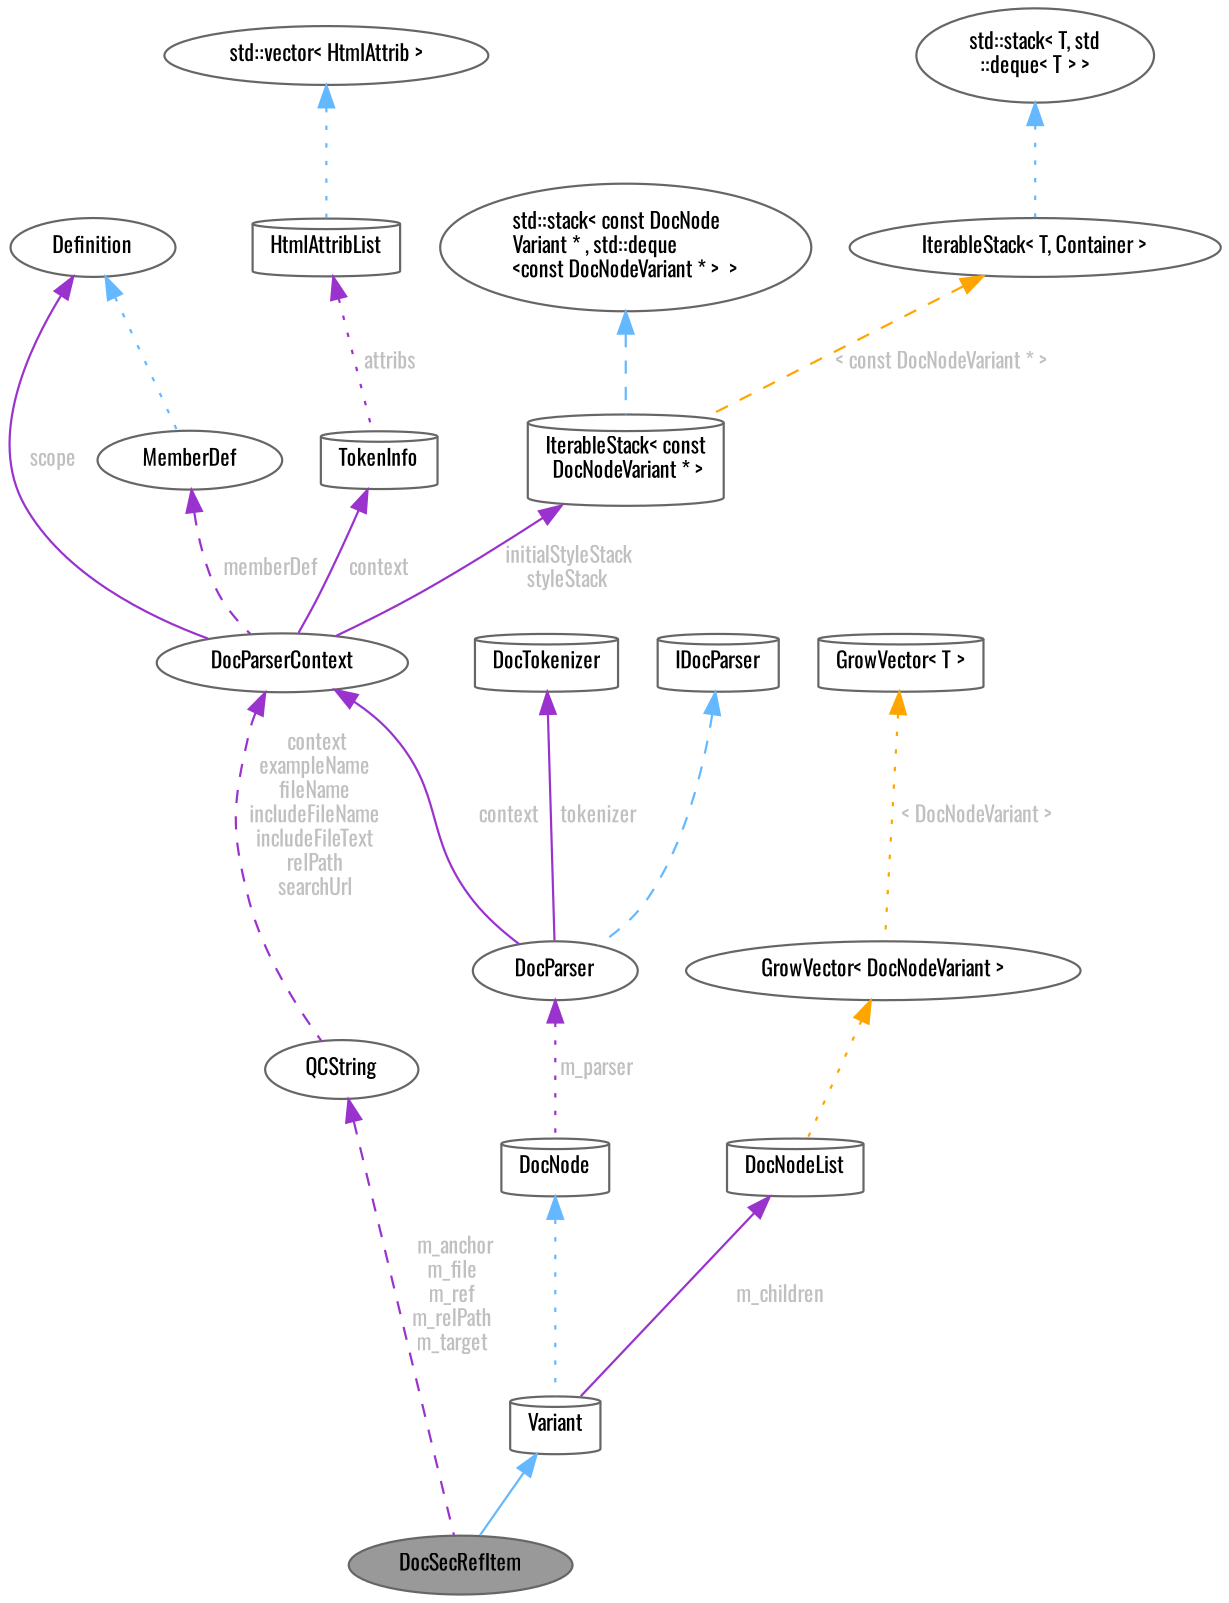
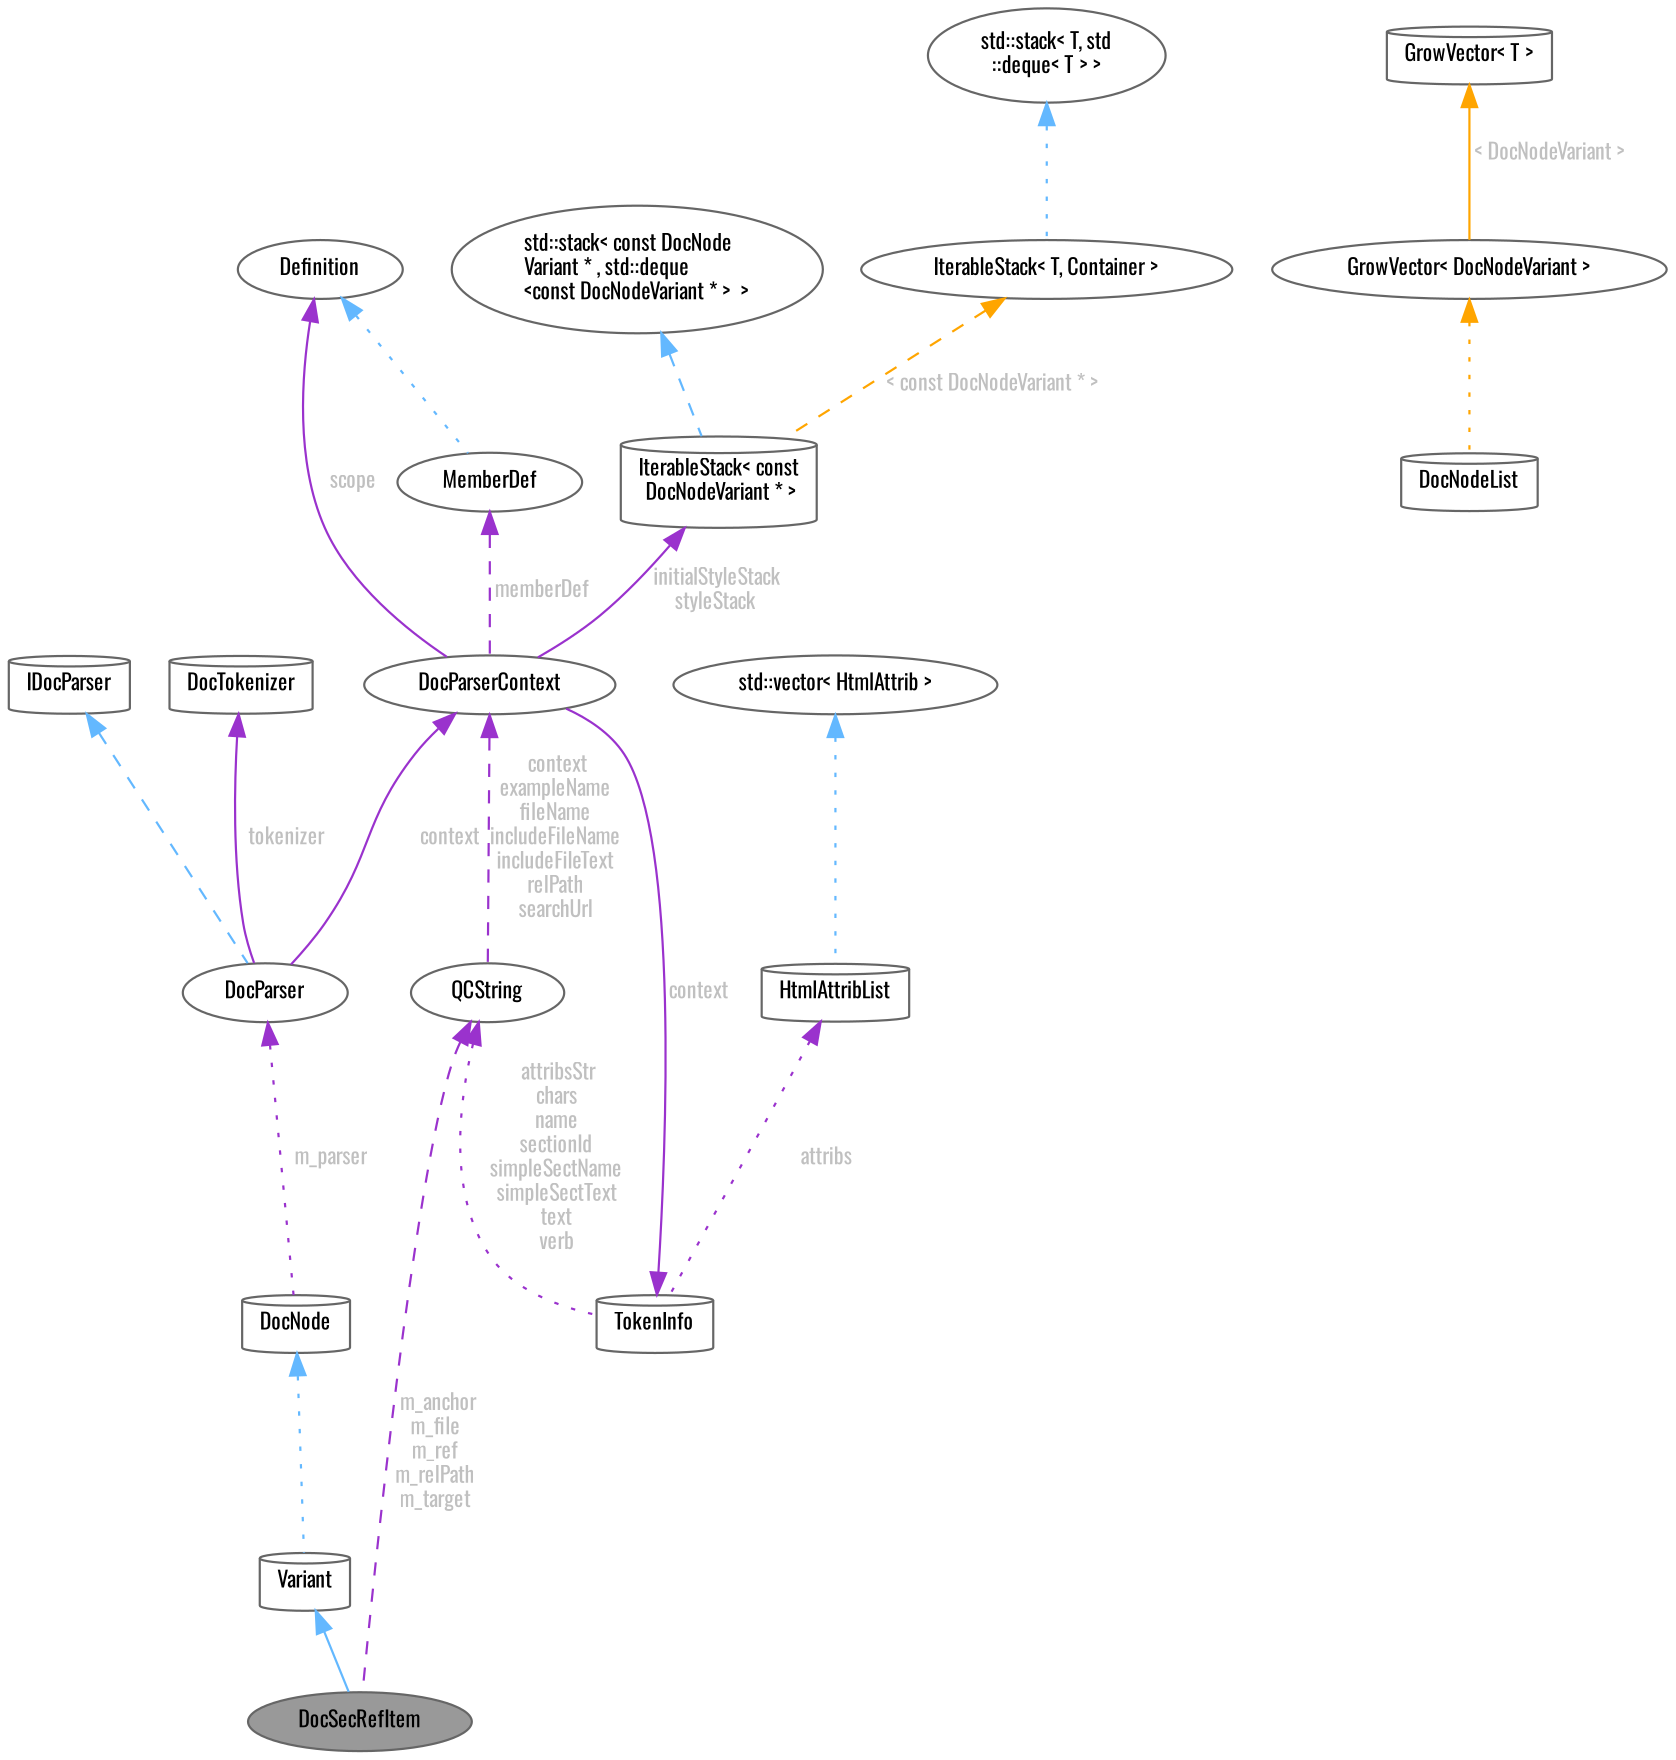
edge "GrowVector< DocNodeVariant >" -> "GrowVector< T >": style dotted -> solid
edge "TokenInfo" -> "QCString": added, label "attribsStr chars name sectionId simpleSectName simpleSectText text verb"
edge "Variant" -> "DocNodeList": removed, label "m_children"
